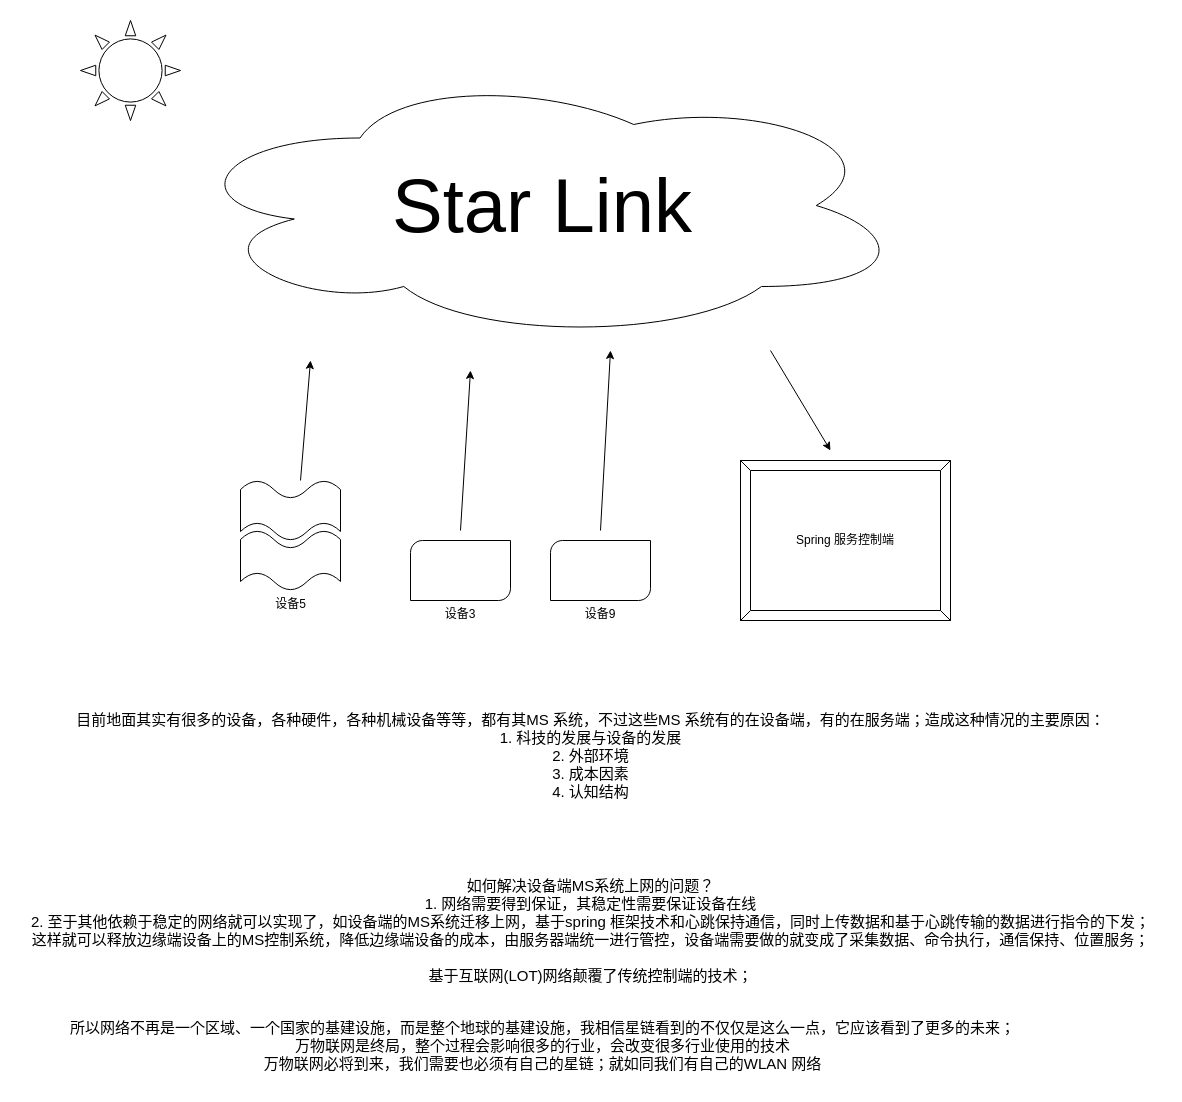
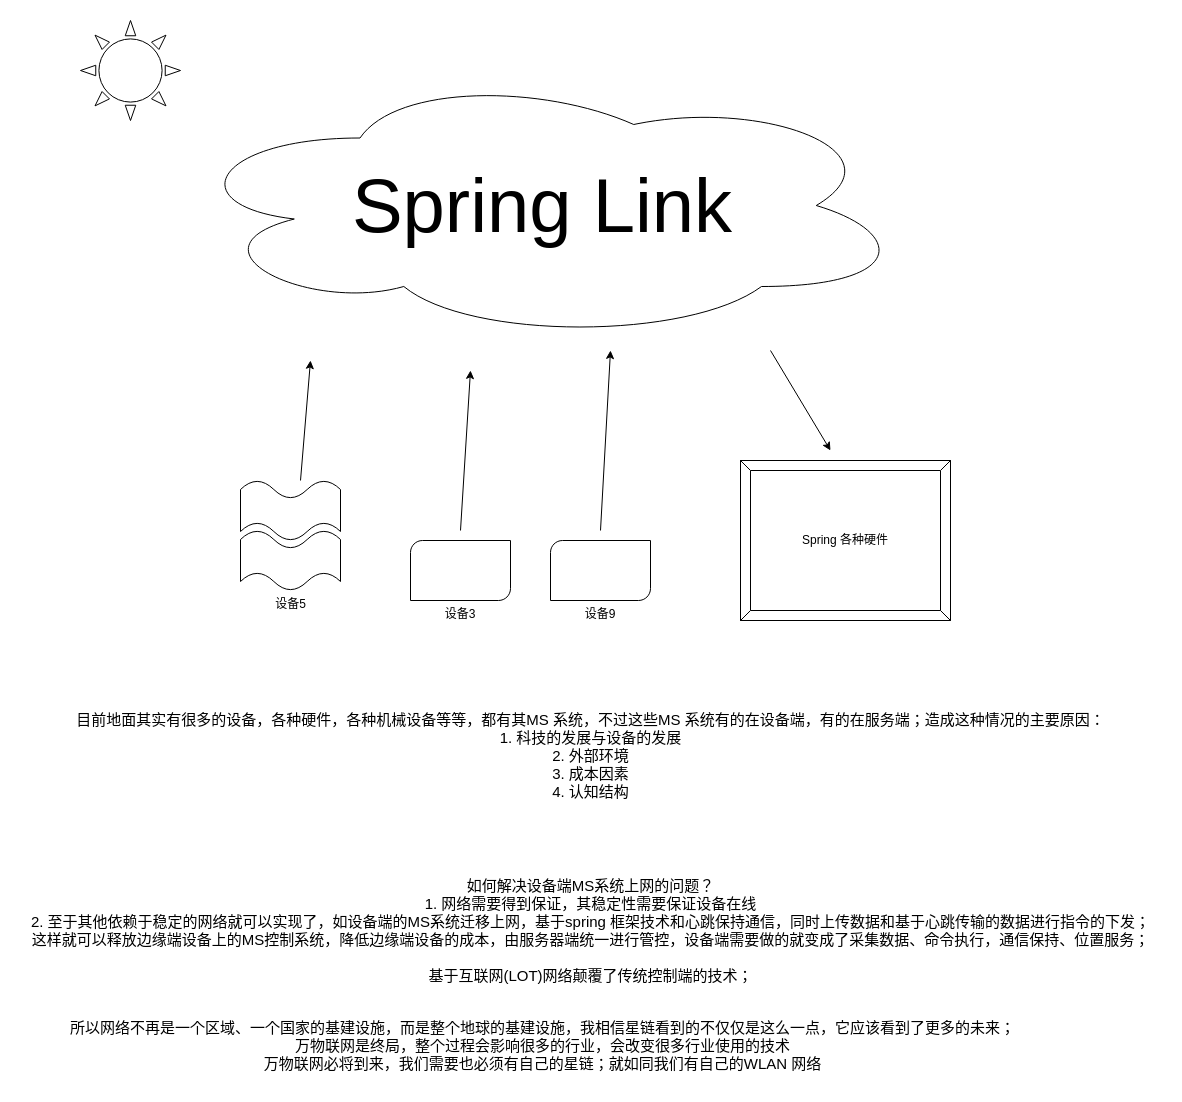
node "Star Link": label "Star Link" -> "Spring Link"
node "Spring 服务控制端": label "Spring 服务控制端" -> "Spring 各种硬件"
